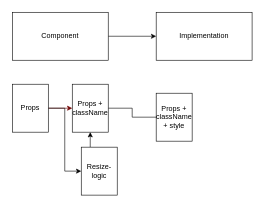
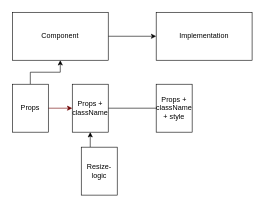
node "Props + className + style": moved (174, 117) -> (174, 108)
edge "Props" -> "Resize-logic": now "Props" -> "Component"
